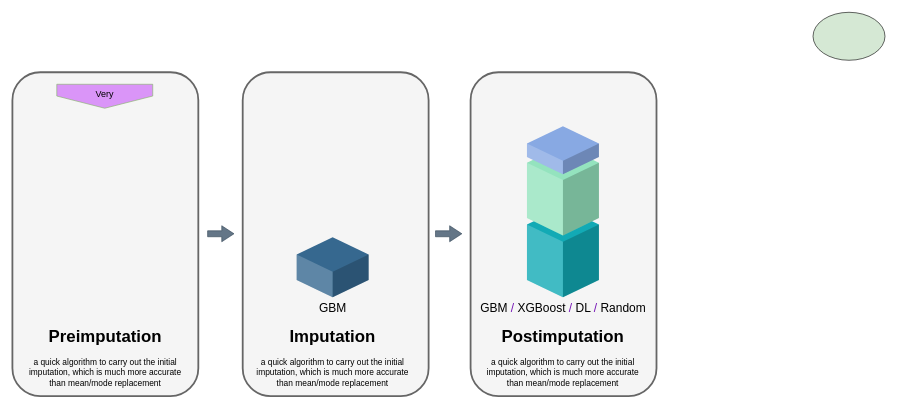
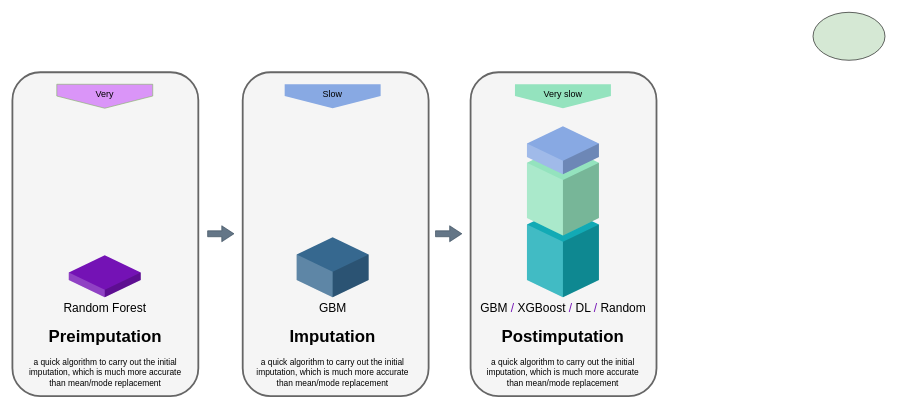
node "Slow": added
node "Very slow": added
node "Random Forest": added
